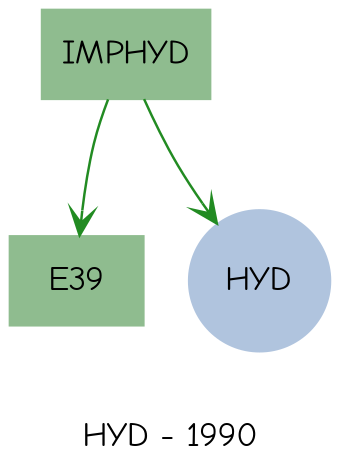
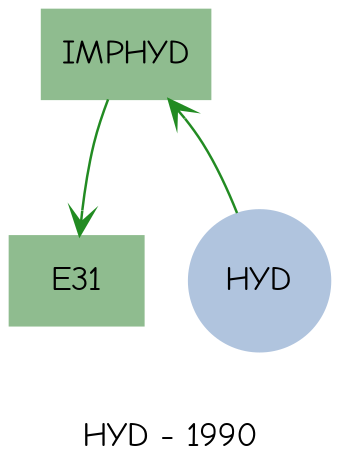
edge "IMPHYD" -> "HYD": reversed
node "E39": label "E39" -> "E31"
